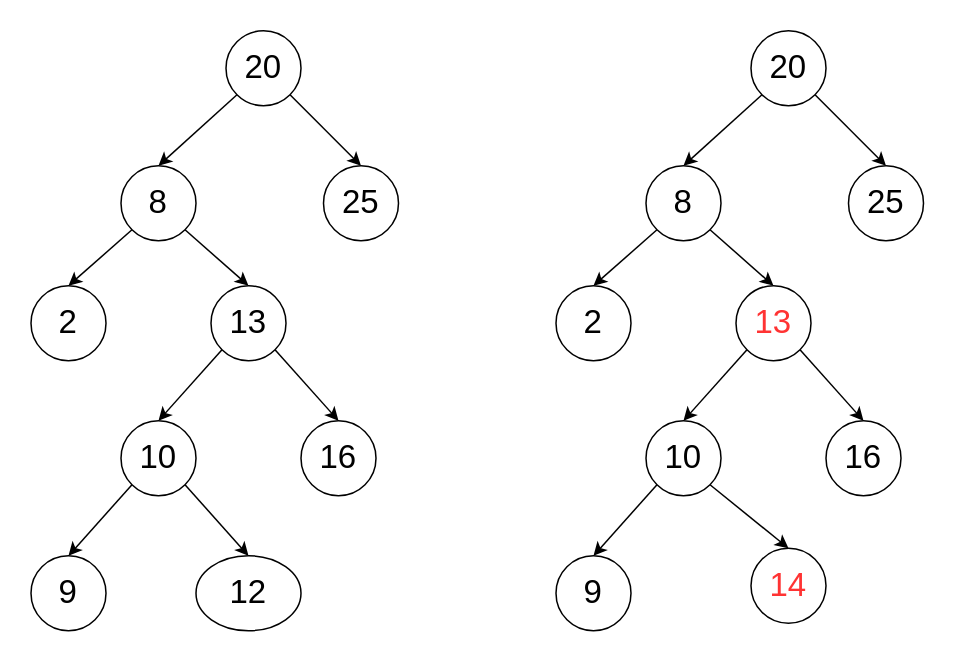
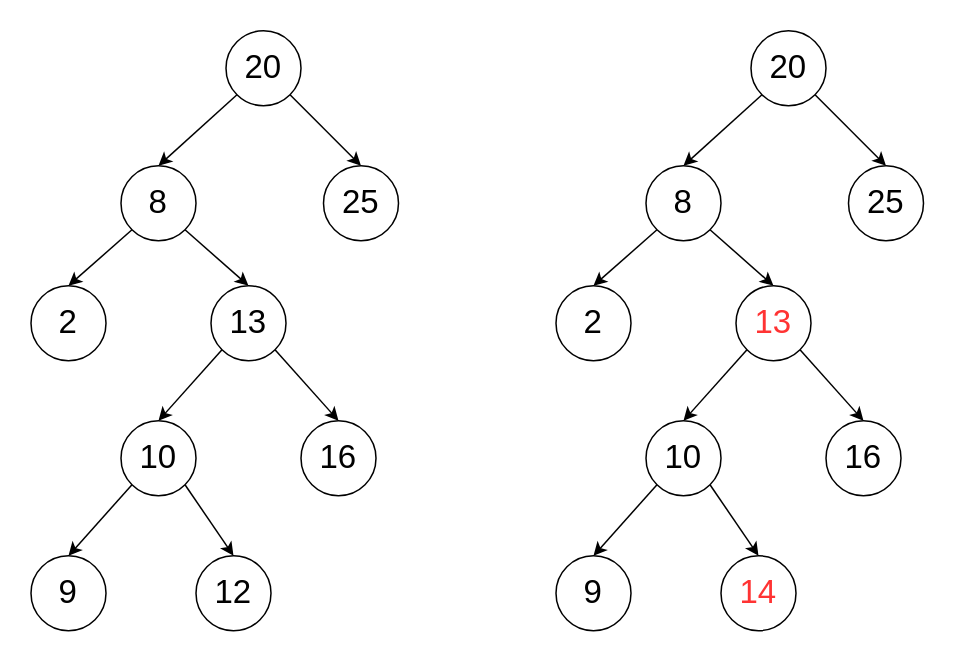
node "14": moved (788, 586) -> (758, 593)
node "12": size 105x75 -> 75x75
